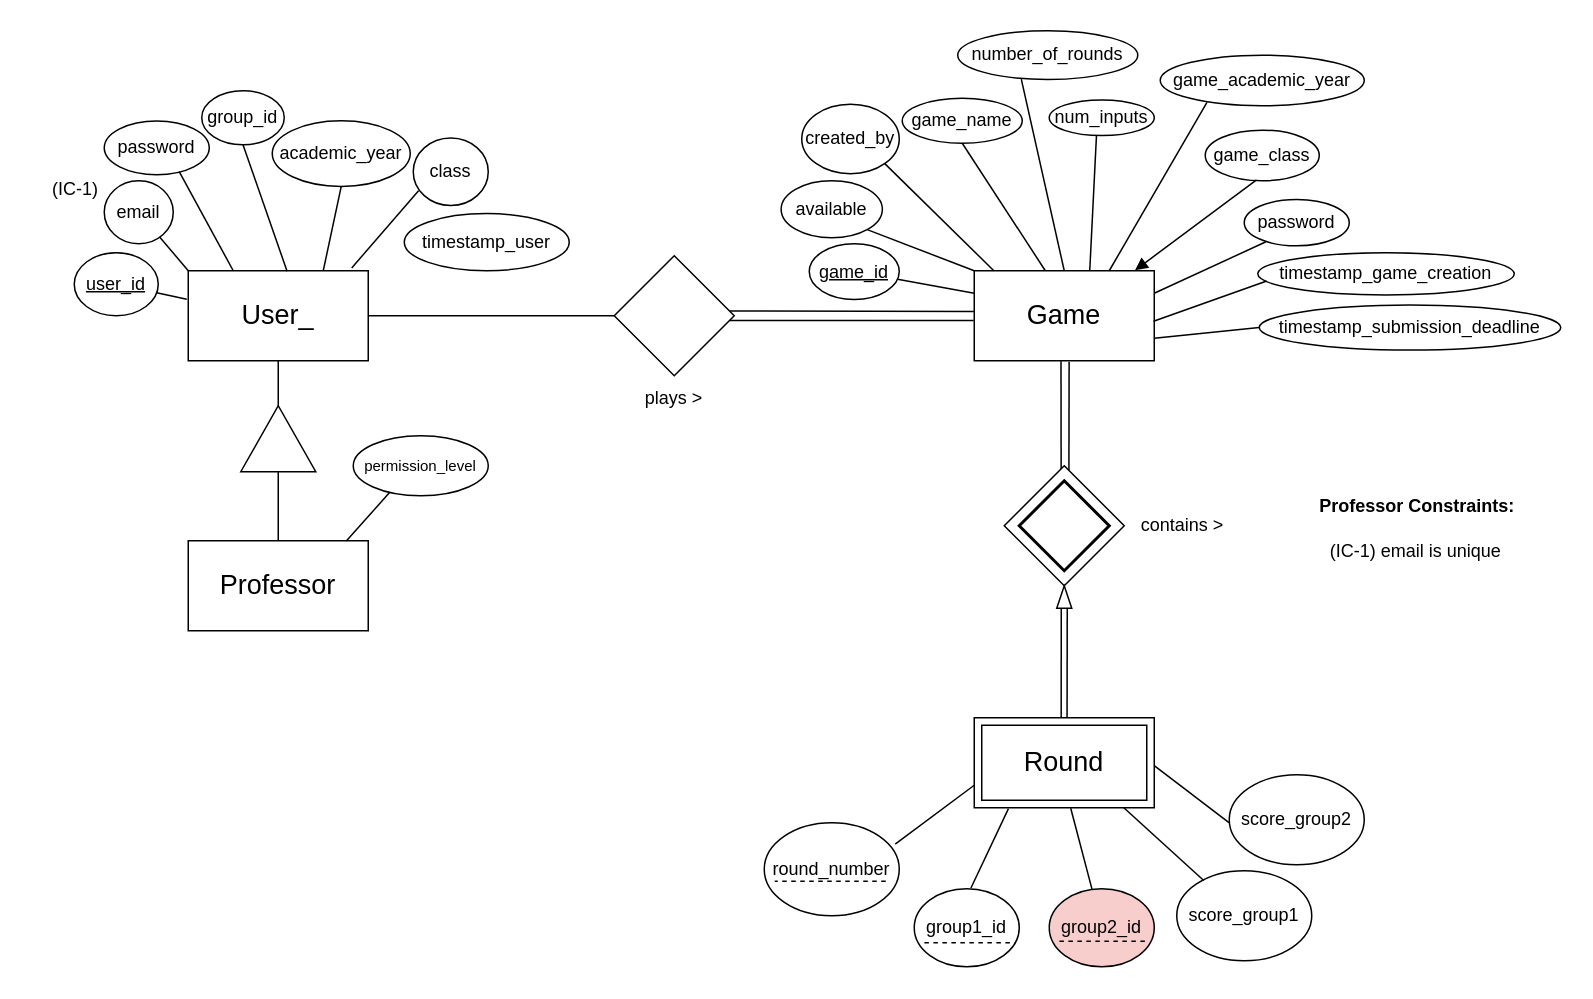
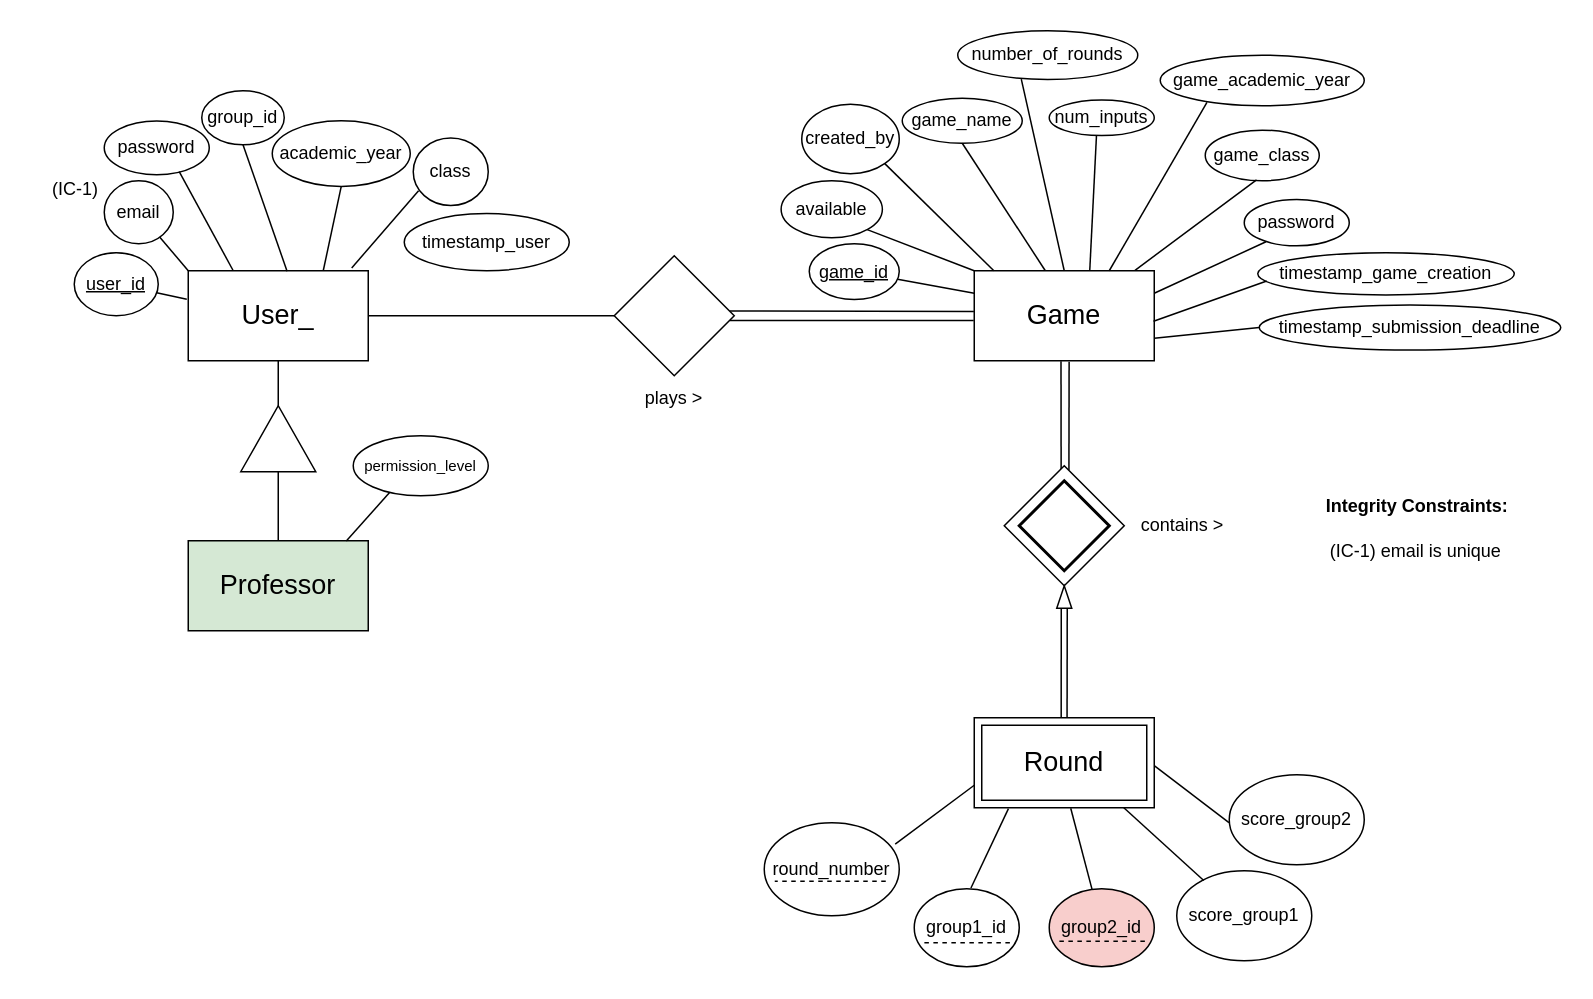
edge "game_class" -> "Game": arrowhead block -> none
node "Professor Constraints:": label "Professor Constraints:" -> "Integrity Constraints:"
node "Professor": fillcolor #ffffff -> #d5e8d4
